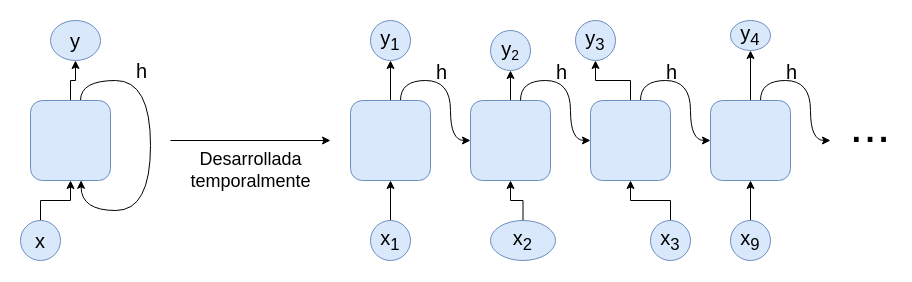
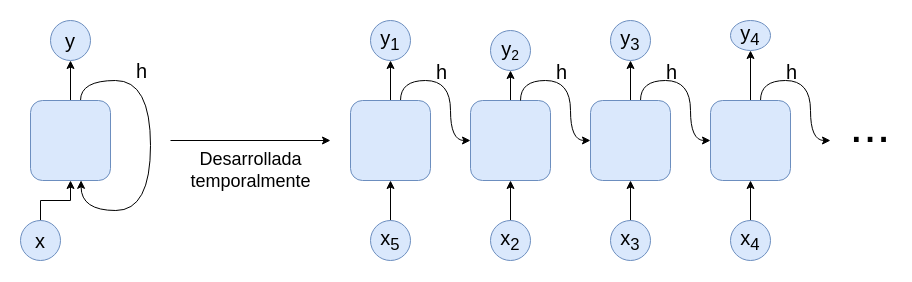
node "y": size 50x40 -> 40x40
node "y3": moved (596, 41) -> (631, 41)
node "x1": label "x1" -> "x5"
node "x2": size 65x40 -> 40x40
node "x3": moved (671, 241) -> (631, 241)
node "x9": label "x9" -> "x4"
